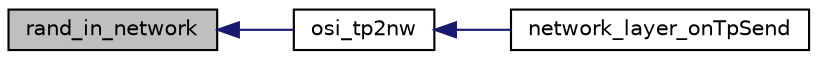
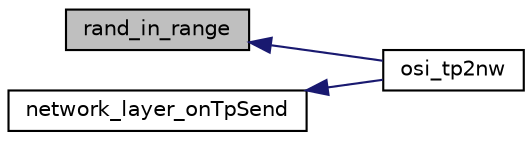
node "rand_in_network": label "rand_in_network" -> "rand_in_range"
edge "network_layer_onTpSend" -> "osi_tp2nw": reversed
